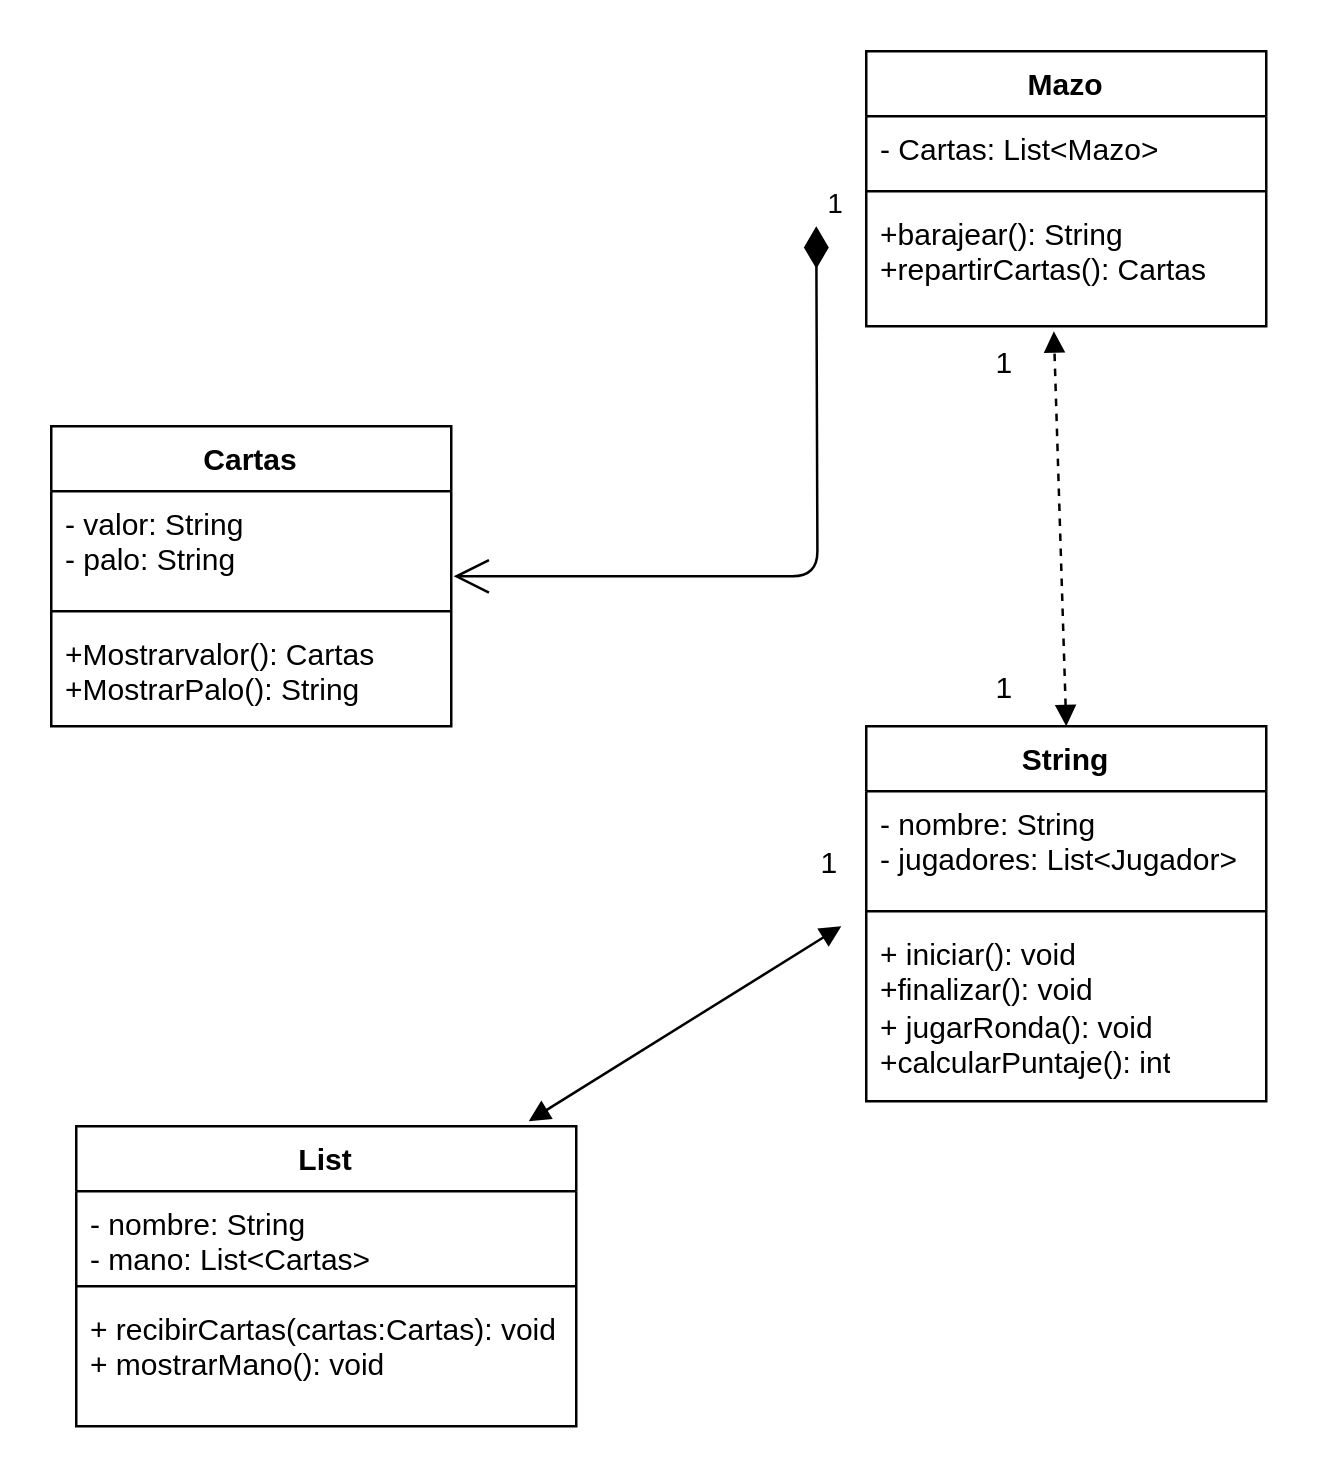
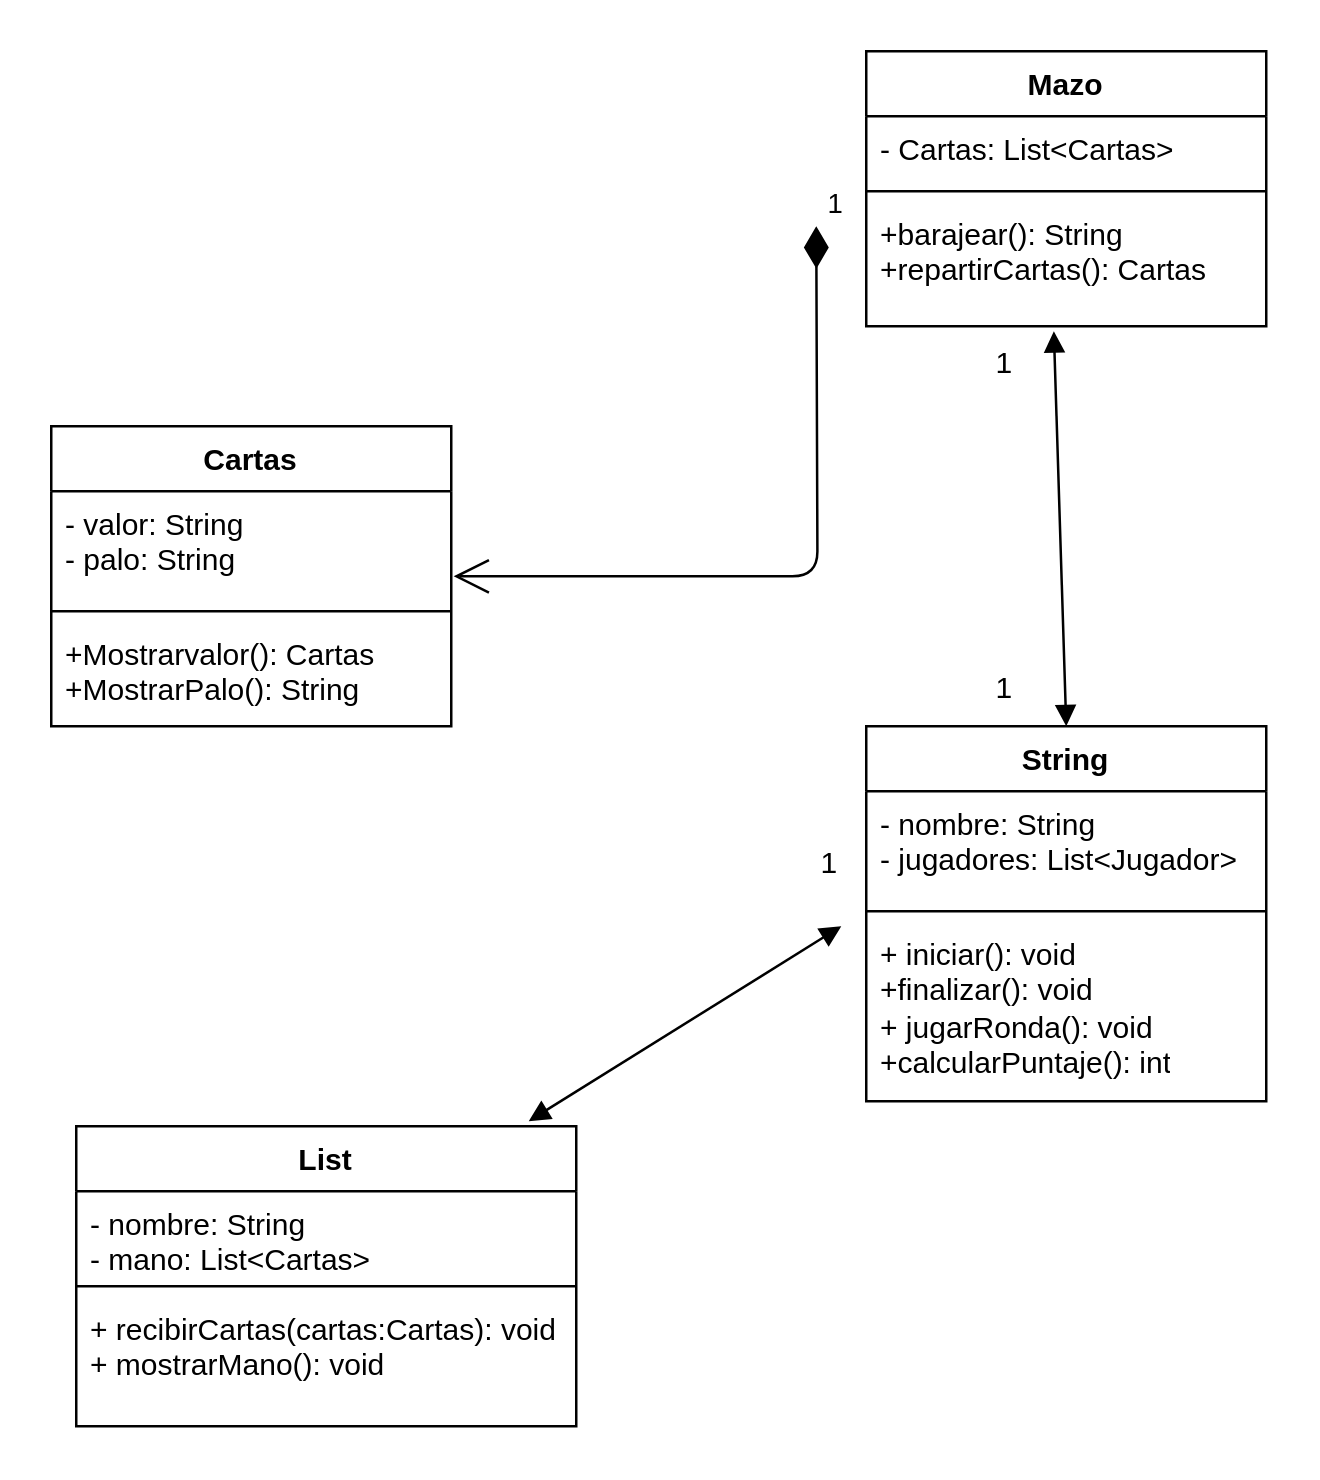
node "- Cartas: List<Mazo>": label "- Cartas: List<Mazo>" -> "- Cartas: List<Cartas>"
edge "+barajear(): String +repartirCartas(): Cartas" -- "String": style dashed -> solid
